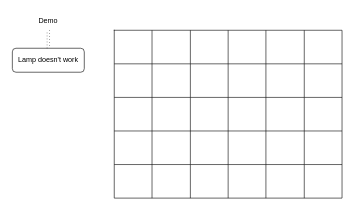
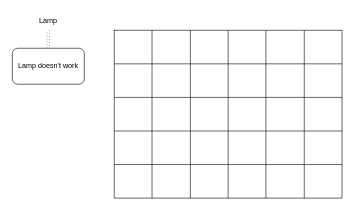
node "Demo": label "Demo" -> "Lamp"
node "Lamp doesn't work": size 72x24 -> 72x36
